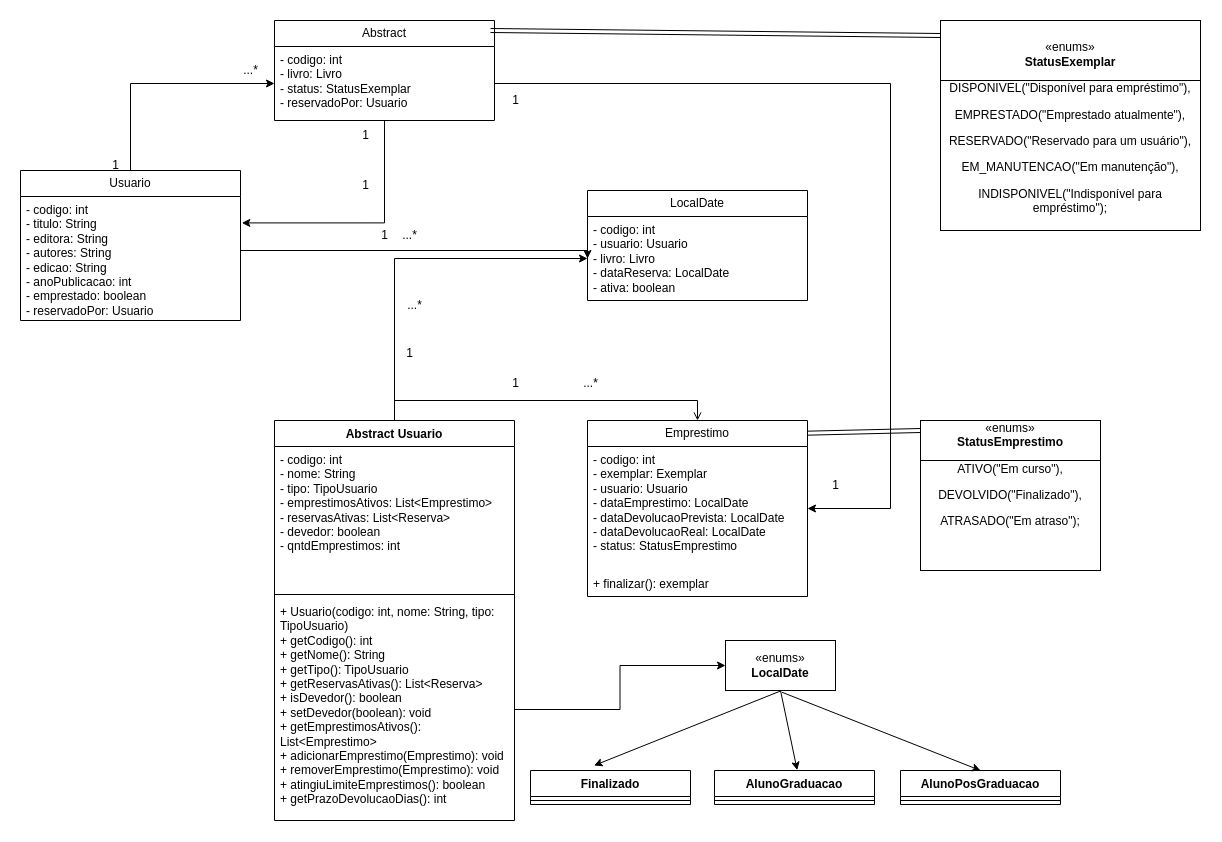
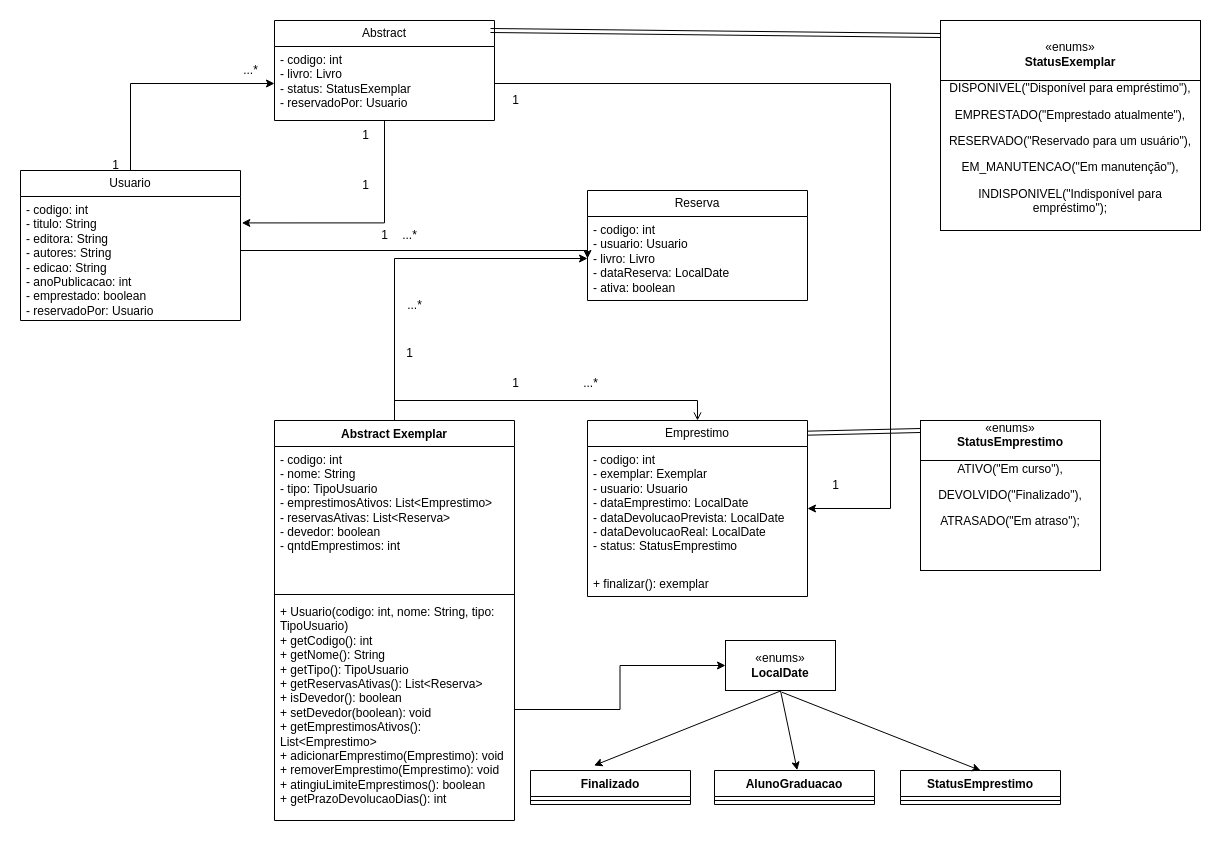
node "LocalDate": label "LocalDate" -> "Reserva"
node "Abstract Usuario": label "Abstract Usuario" -> "Abstract Exemplar"
node "AlunoPosGraduacao": label "AlunoPosGraduacao" -> "StatusEmprestimo"
